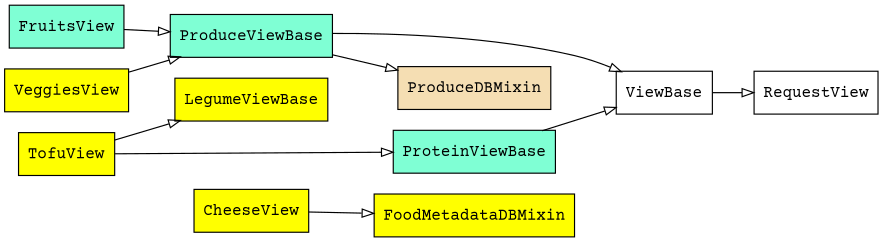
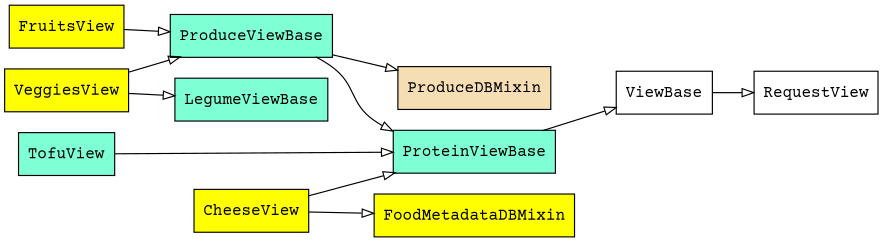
node "FruitsView": fillcolor aquamarine -> yellow
edge "ProduceViewBase" -> "ViewBase": now "ProduceViewBase" -> "ProteinViewBase"
node "LegumeViewBase": fillcolor yellow -> aquamarine
edge "TofuView" -> "LegumeViewBase": now "VeggiesView" -> "LegumeViewBase"
node "TofuView": fillcolor yellow -> aquamarine
edge "CheeseView" -> "ProteinViewBase": added
